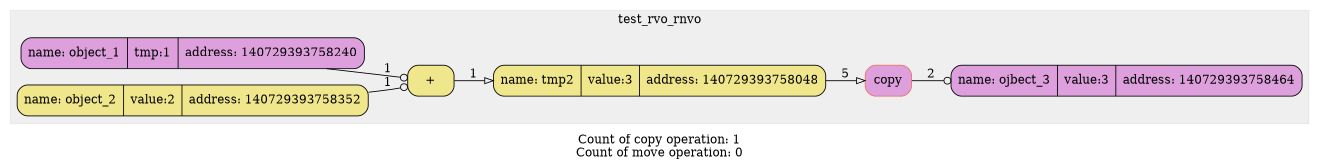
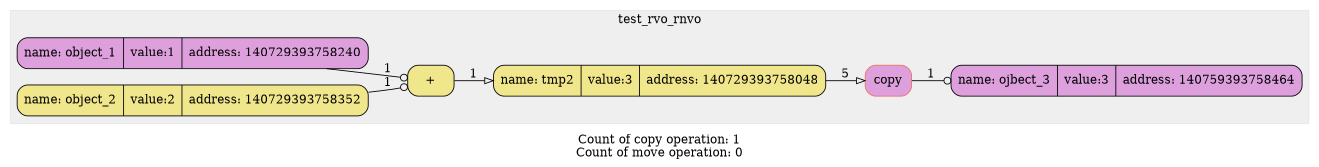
node "name: object_1": text "tmp:1" -> "value:1"
edge "copy" -> "name: ojbect_3": label "2" -> "1"
node "name: ojbect_3": text "address: 140729393758464" -> "address: 140759393758464"
